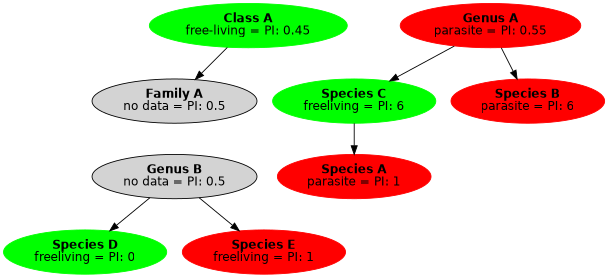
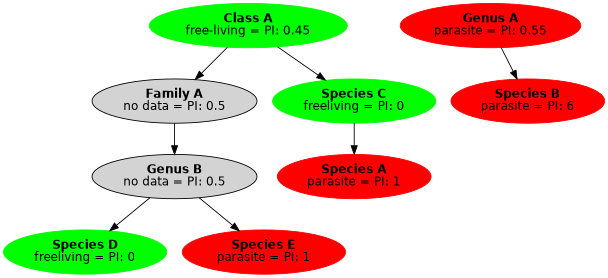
edge "Genus A" -> "Species C": now "Class A" -> "Species C"
node "Species C": text "freeliving = PI: 6" -> "freeliving = PI: 0"
edge "Family A" -> "Genus B": added
node "Species E": text "freeliving = PI: 1" -> "parasite = PI: 1"
